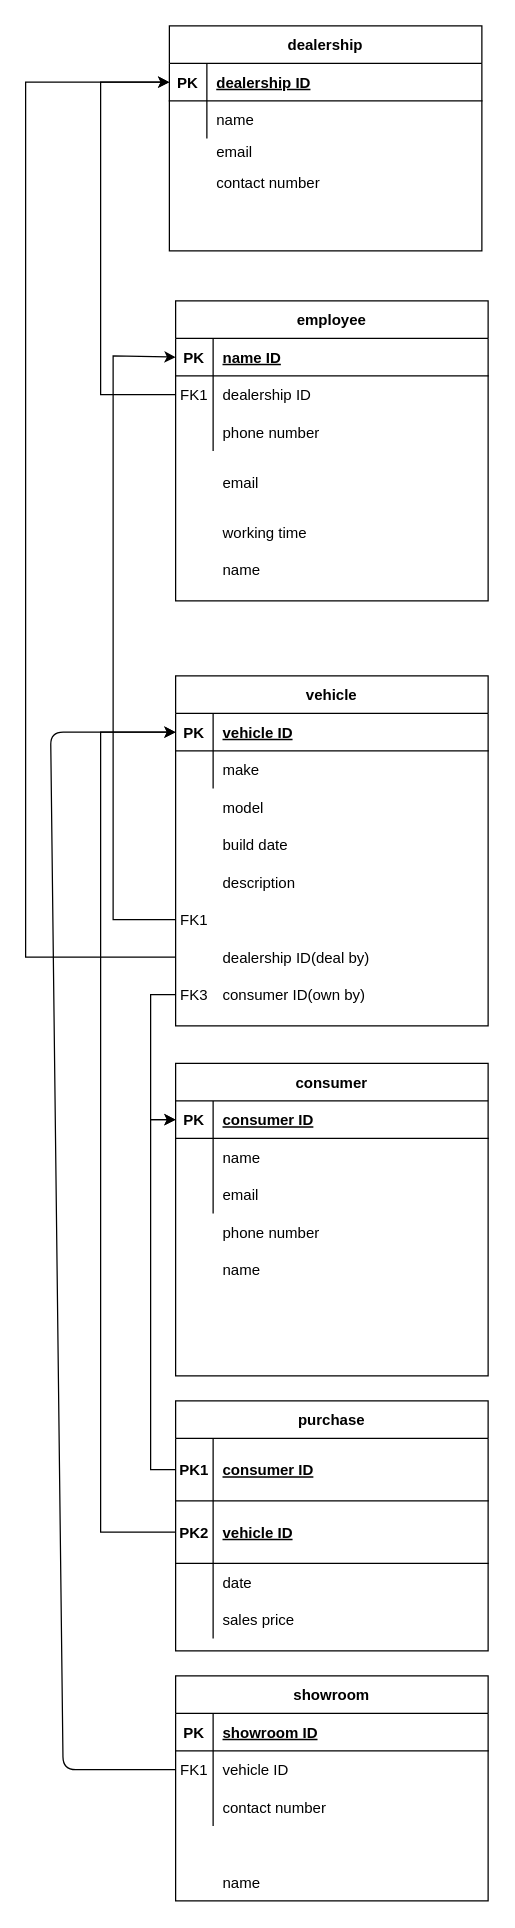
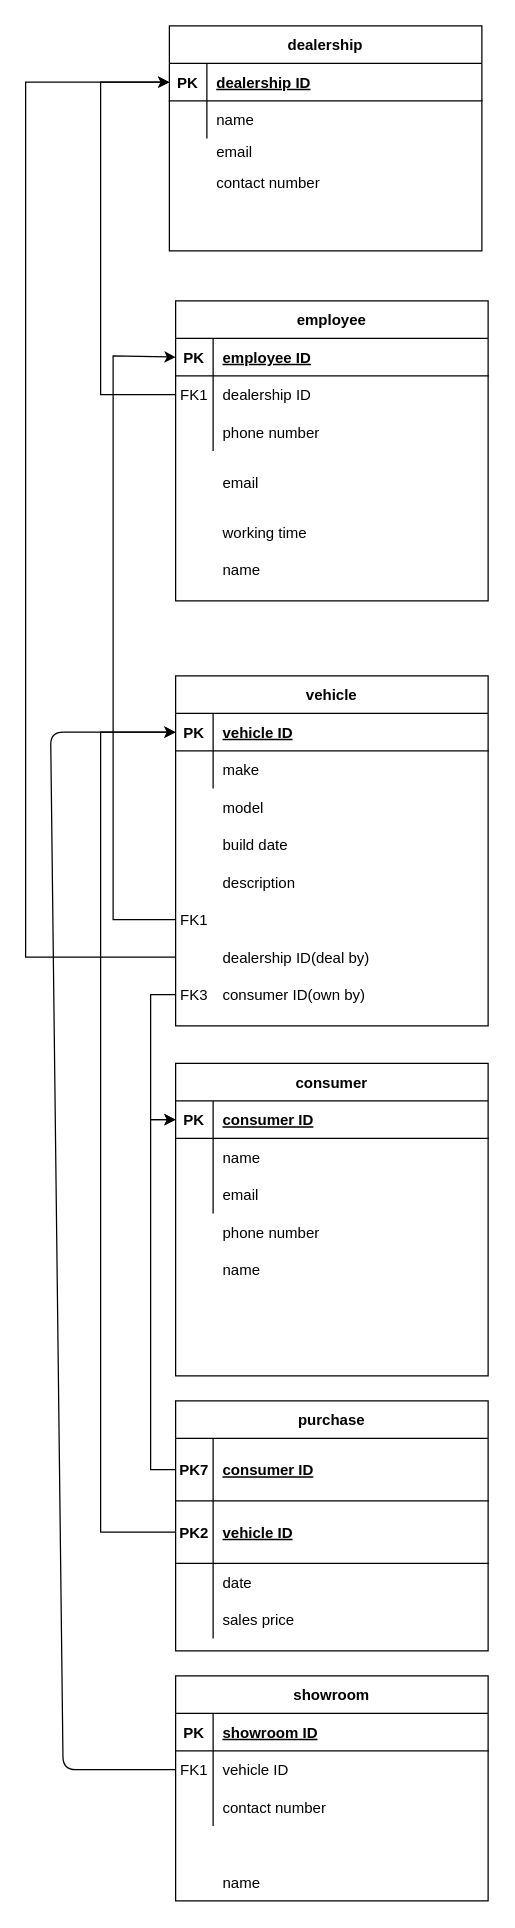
node "name ID": label "name ID" -> "employee ID"
node "PK1": label "PK1" -> "PK7"
